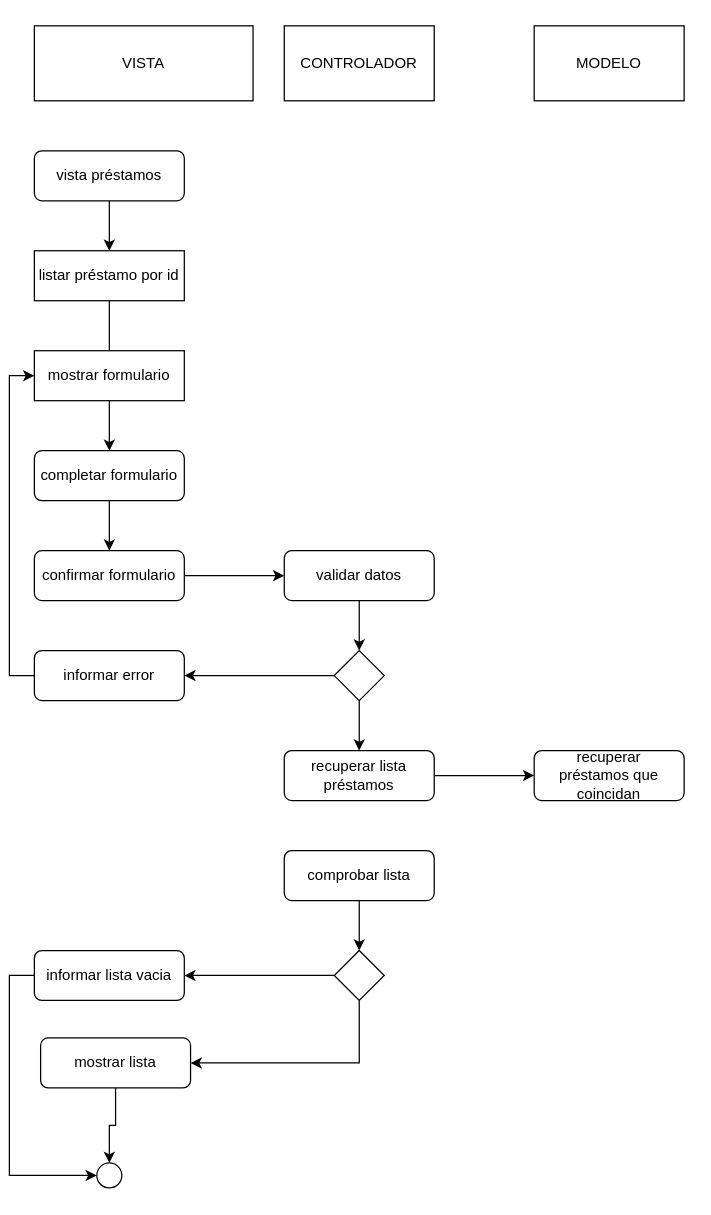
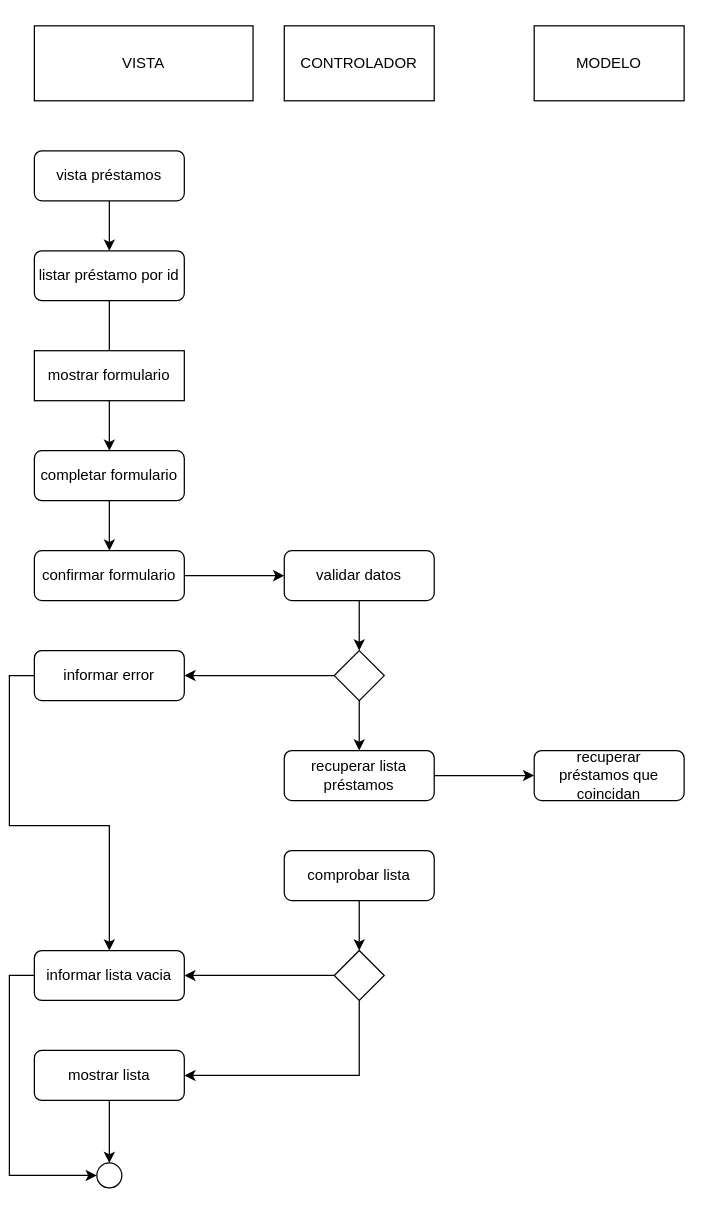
node "listar préstamo por id": shape rectangle -> rounded rectangle
edge "informar error" -> "mostrar formulario": now "informar error" -> "informar lista vacia"
node "mostrar lista": moved (116, 1063) -> (109, 1076)
